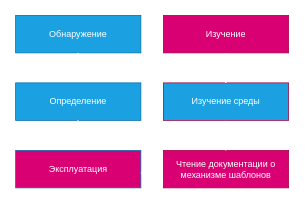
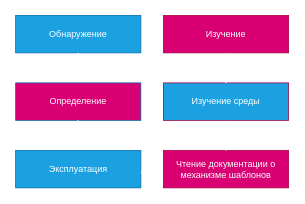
node "Определение": fillcolor #1ba1e2 -> #d80073
node "Эксплуатация": fillcolor #d80073 -> #1ba1e2
